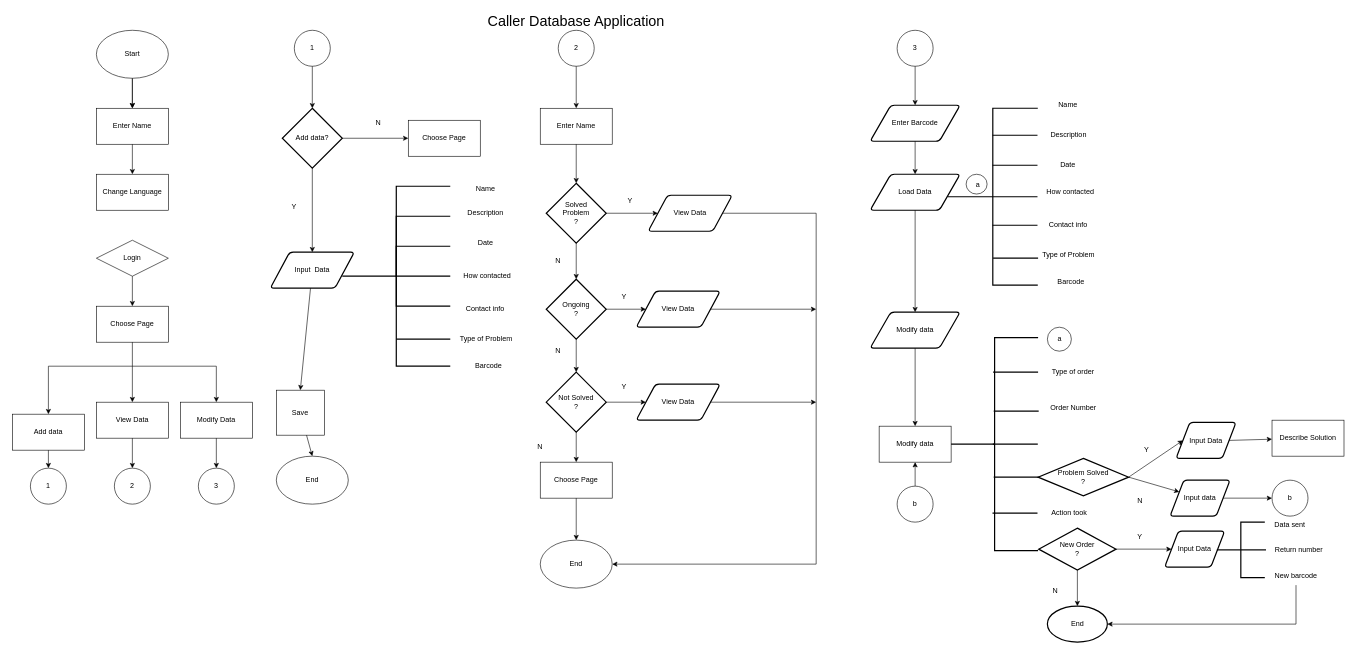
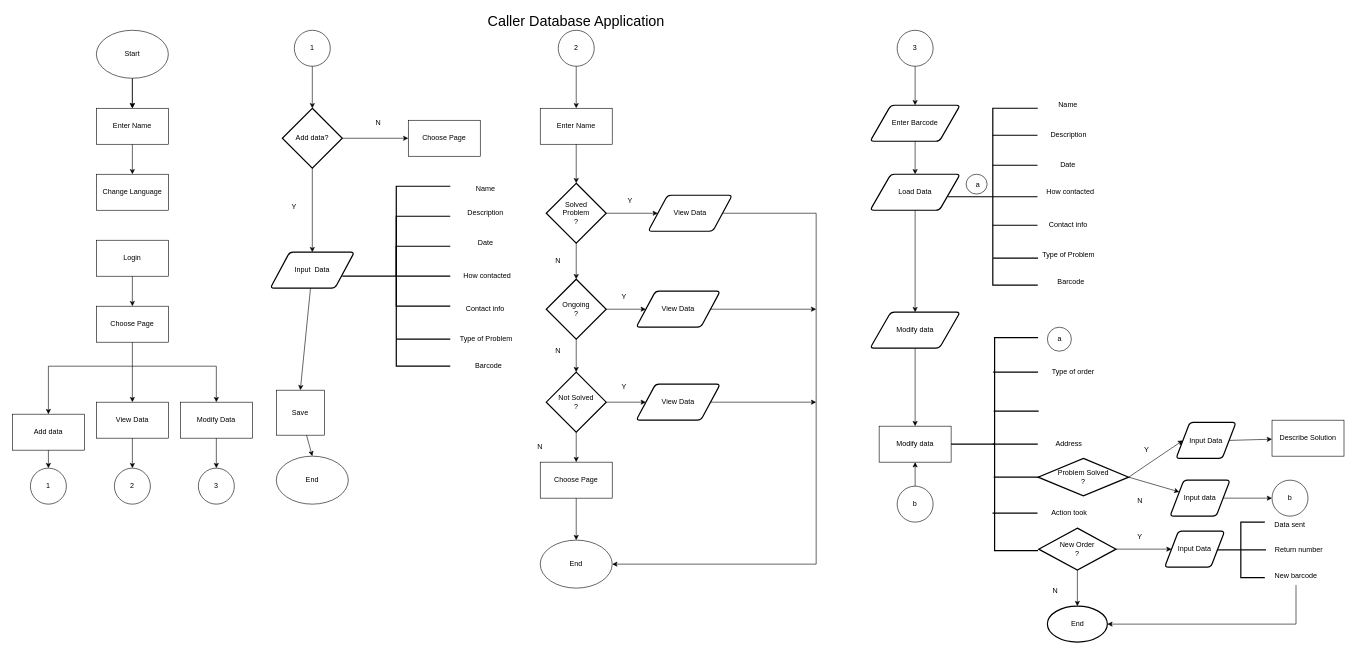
node "Login": shape diamond -> rectangle
node "Order Number": removed
node "Address": added
